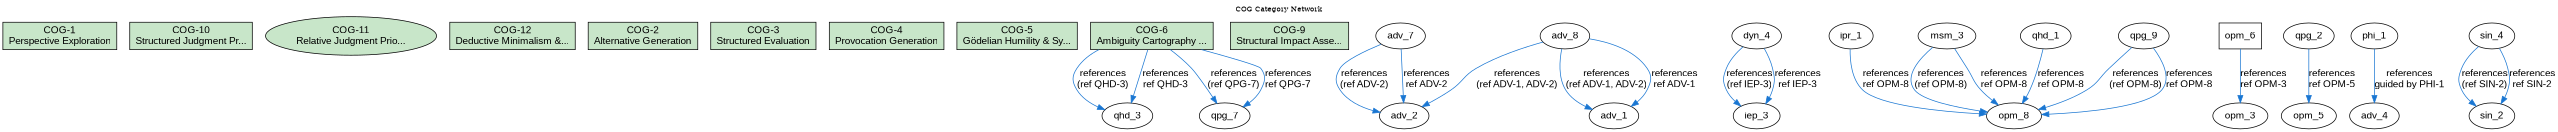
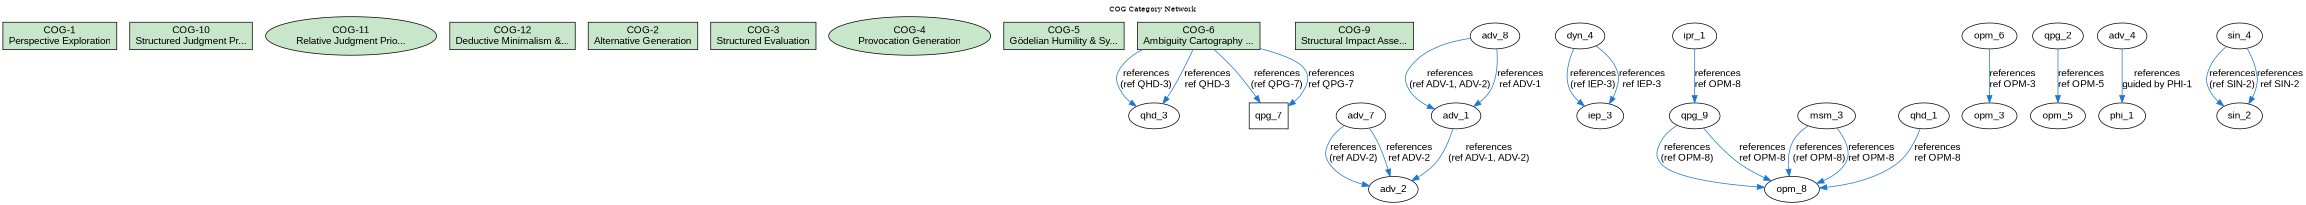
node "COG-4 Provocation Generation": shape box -> ellipse
node "opm_6": shape box -> ellipse
edge "adv_8" -> "adv_2": now "adv_1" -> "adv_2"
edge "phi_1" -> "adv_4": reversed
edge "ipr_1" -> "opm_8": now "ipr_1" -> "qpg_9"
node "qpg_7": shape ellipse -> box
